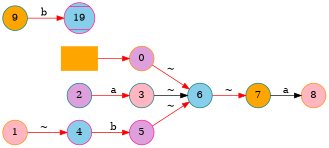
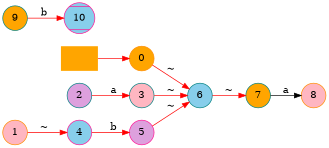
node "19": label "19" -> "10"
node "0": fillcolor plum -> orange
edge "3" -> "6": color black -> red
